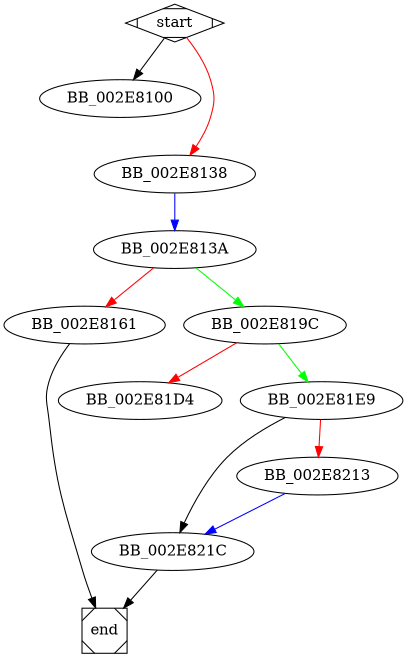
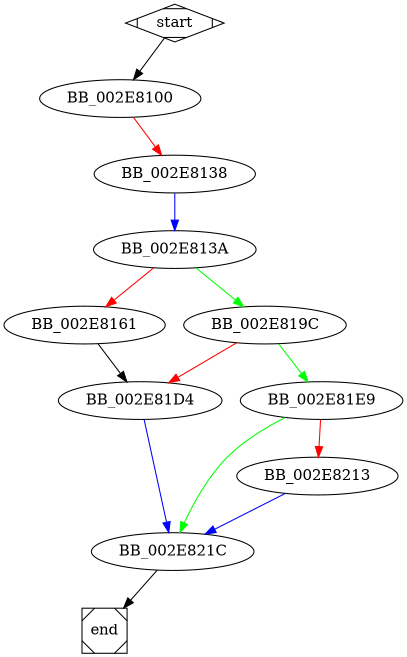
edge "start" -> "BB_002E8138": now "BB_002E8100" -> "BB_002E8138"
edge "BB_002E81E9" -> "BB_002E821C": color black -> green
edge "BB_002E8161" -> "end": now "BB_002E8161" -> "BB_002E81D4"
edge "BB_002E81D4" -> "BB_002E821C": added
